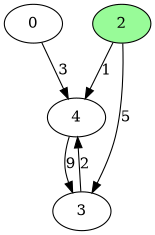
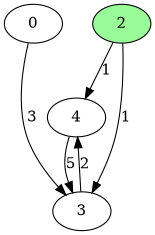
edge "0" -> "4": now "0" -> "3"
edge "2" -> "3": label "5" -> "1"
edge "4" -> "3": label "9" -> "5"
